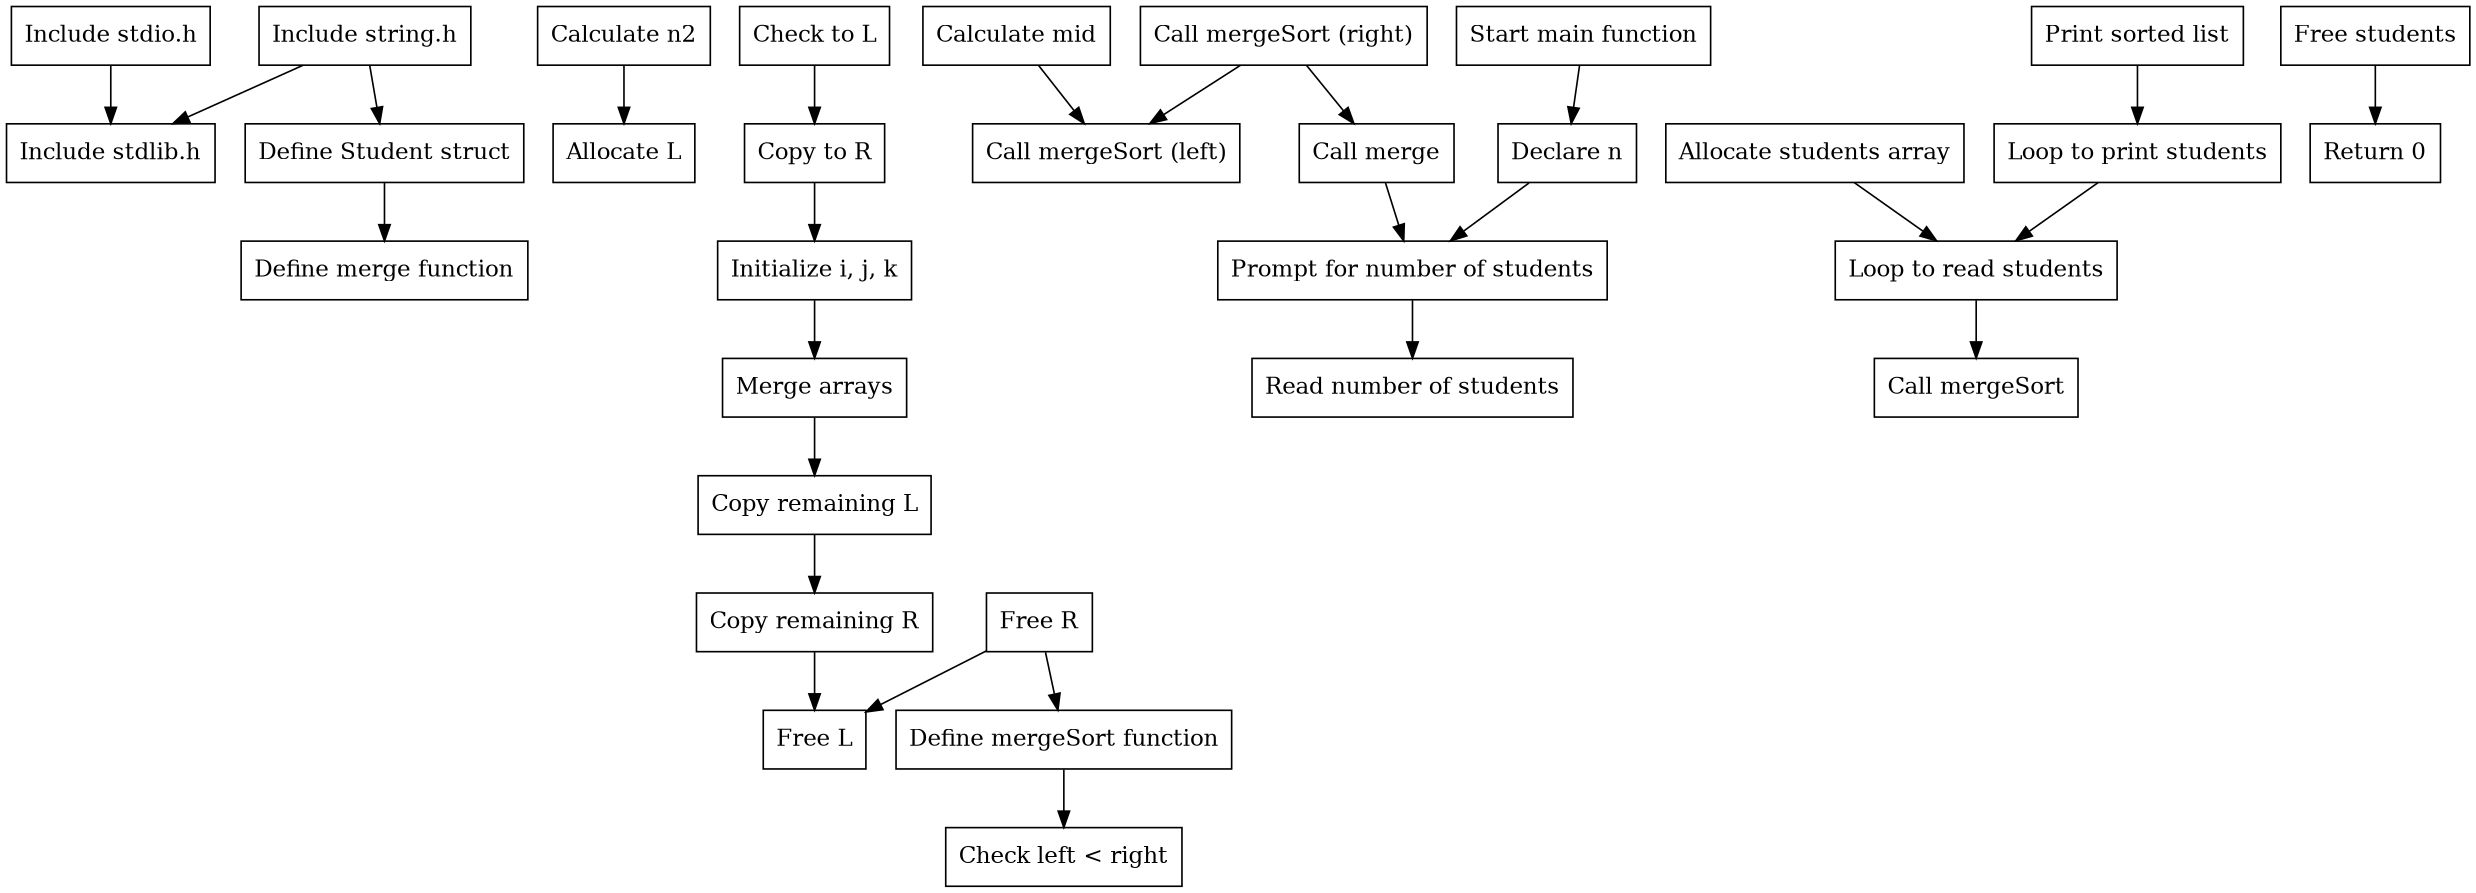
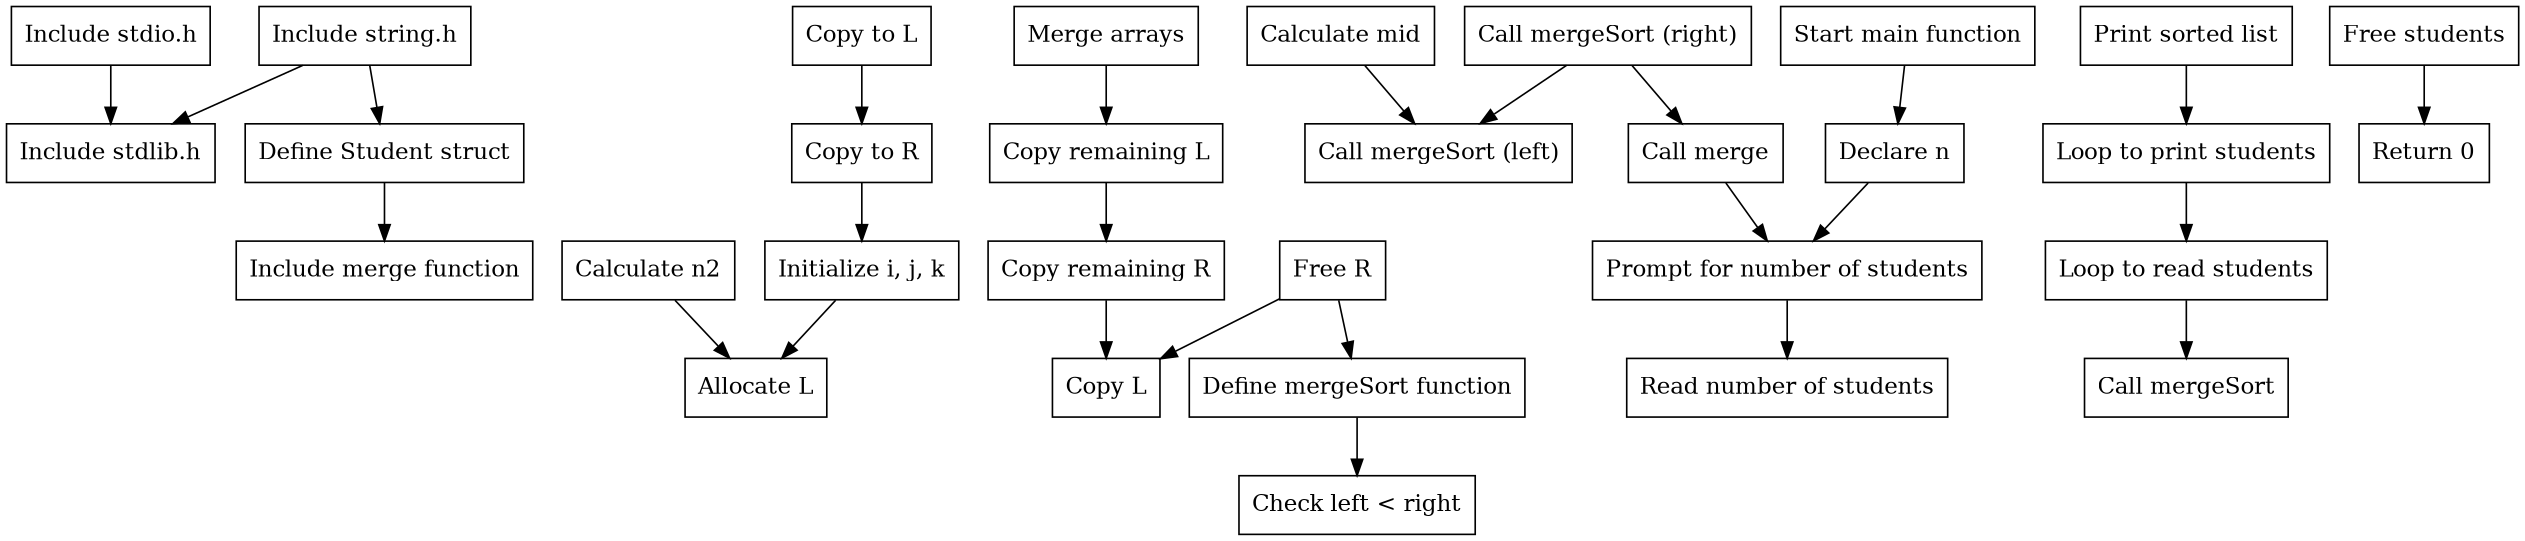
node "Check to L": label "Check to L" -> "Copy to L"
node "Allocate students array": removed
node "Define merge function": label "Define merge function" -> "Include merge function"
edge "Initialize i, j, k" -> "Merge arrays": now "Initialize i, j, k" -> "Allocate L"
node "Free L": label "Free L" -> "Copy L"
